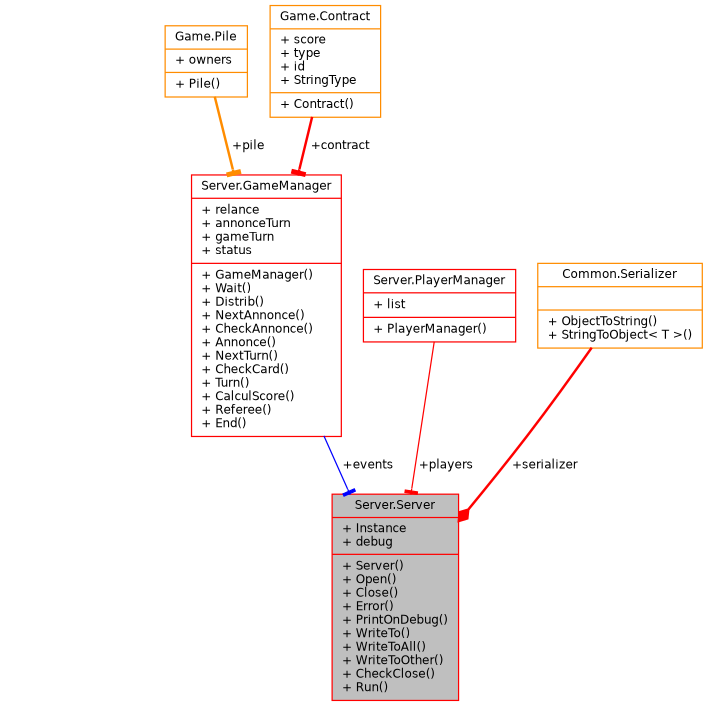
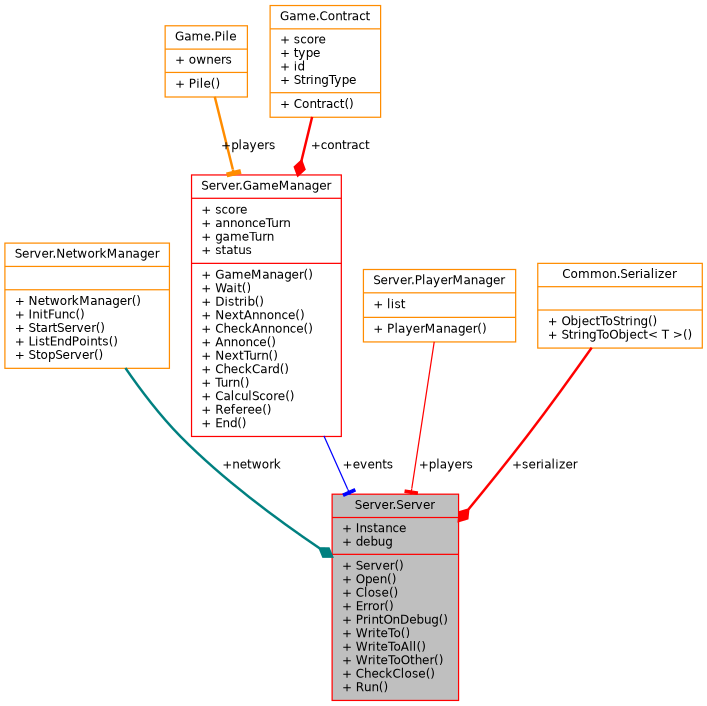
edge "Game.Contract" -> "Server.GameManager": arrowhead tee -> diamond
edge "Game.Pile" -> "Server.GameManager": label " +pile" -> " +players"
node "Server.GameManager": text "+ relance" -> "+ score"
node "Server.NetworkManager": added
node "Server.PlayerManager": color red -> darkorange
